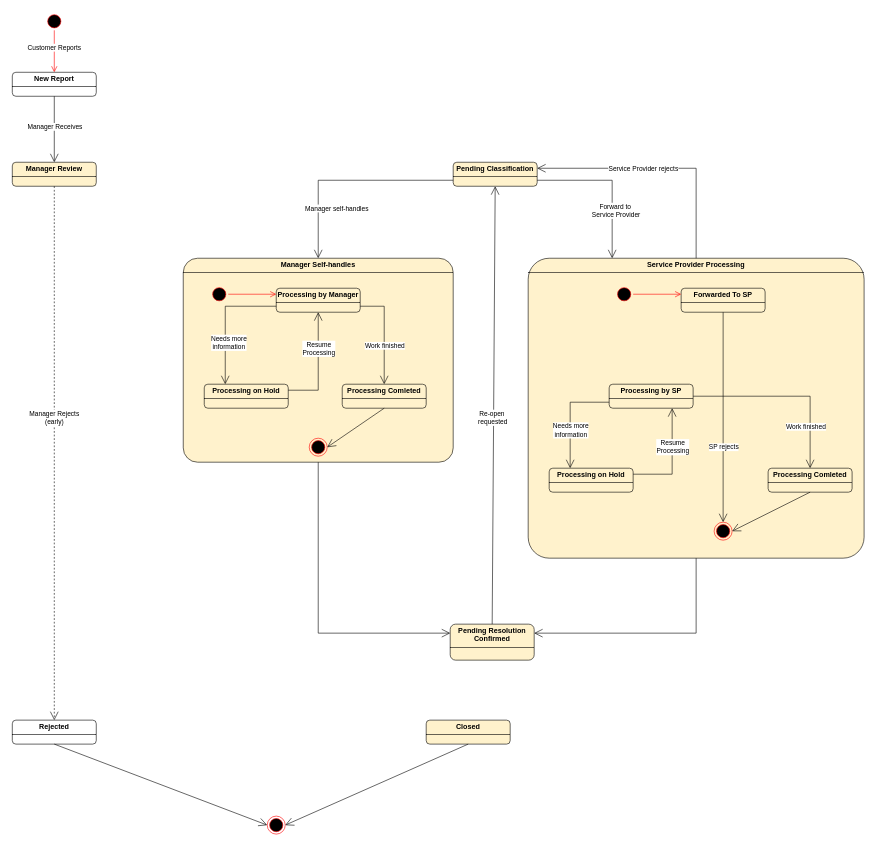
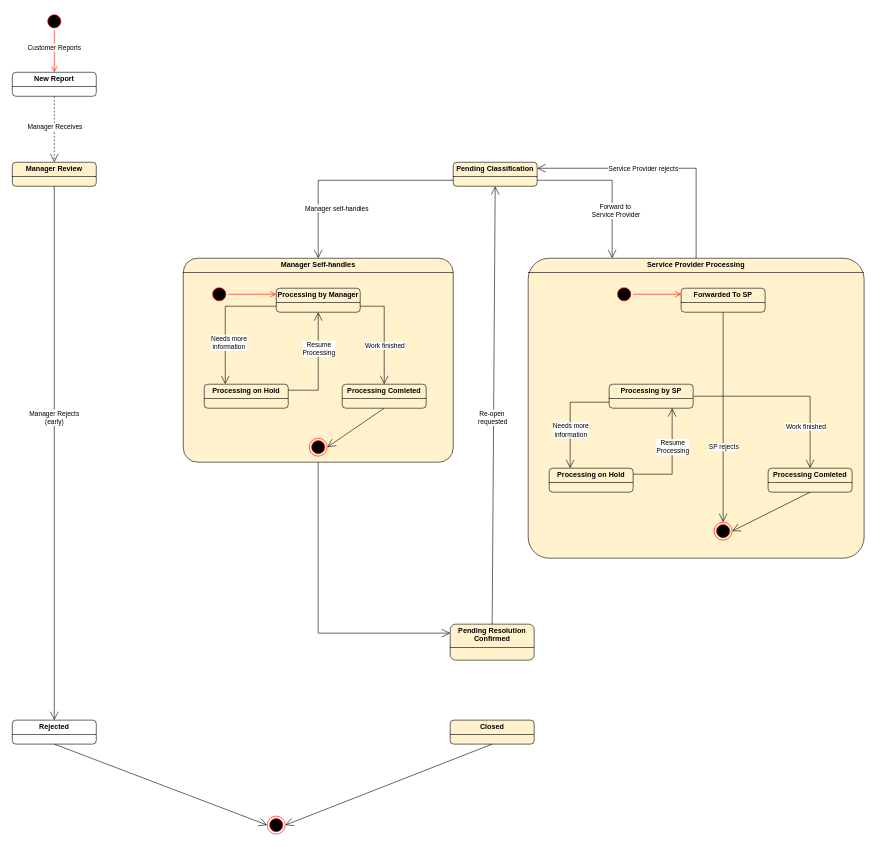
edge "New Report" -> "Manager Review": style solid -> dashed
edge "Manager Review" -> "Rejected": style dashed -> solid
edge "Service Provider Processing" -> "Pending Resolution Confirmed": removed
node "Closed": moved (468, 732) -> (492, 732)
